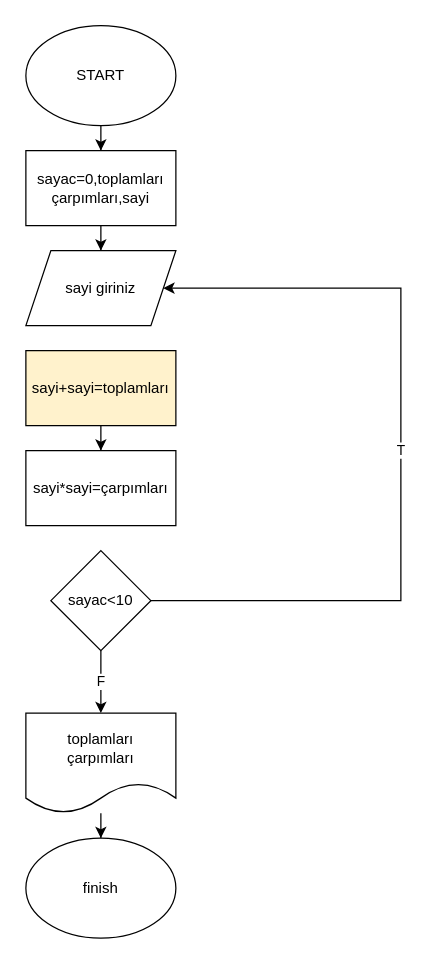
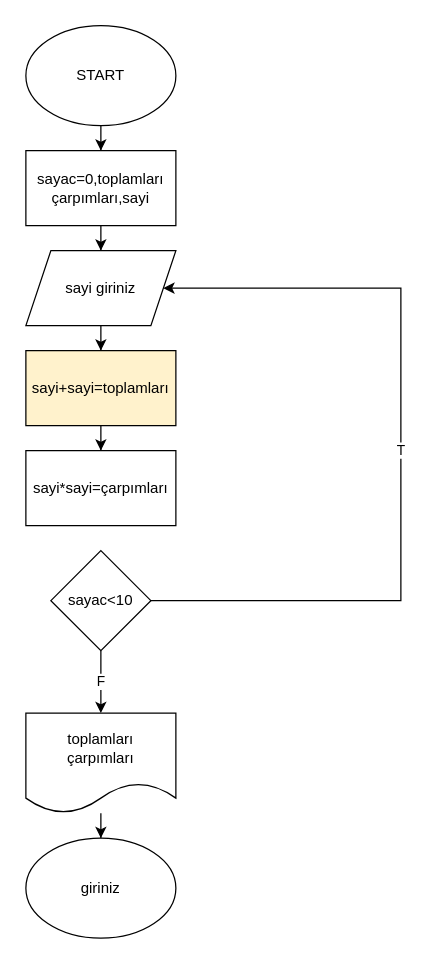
edge "sayi giriniz" -> "sayi+sayi=toplamları": added
node "finish": label "finish" -> "giriniz"
